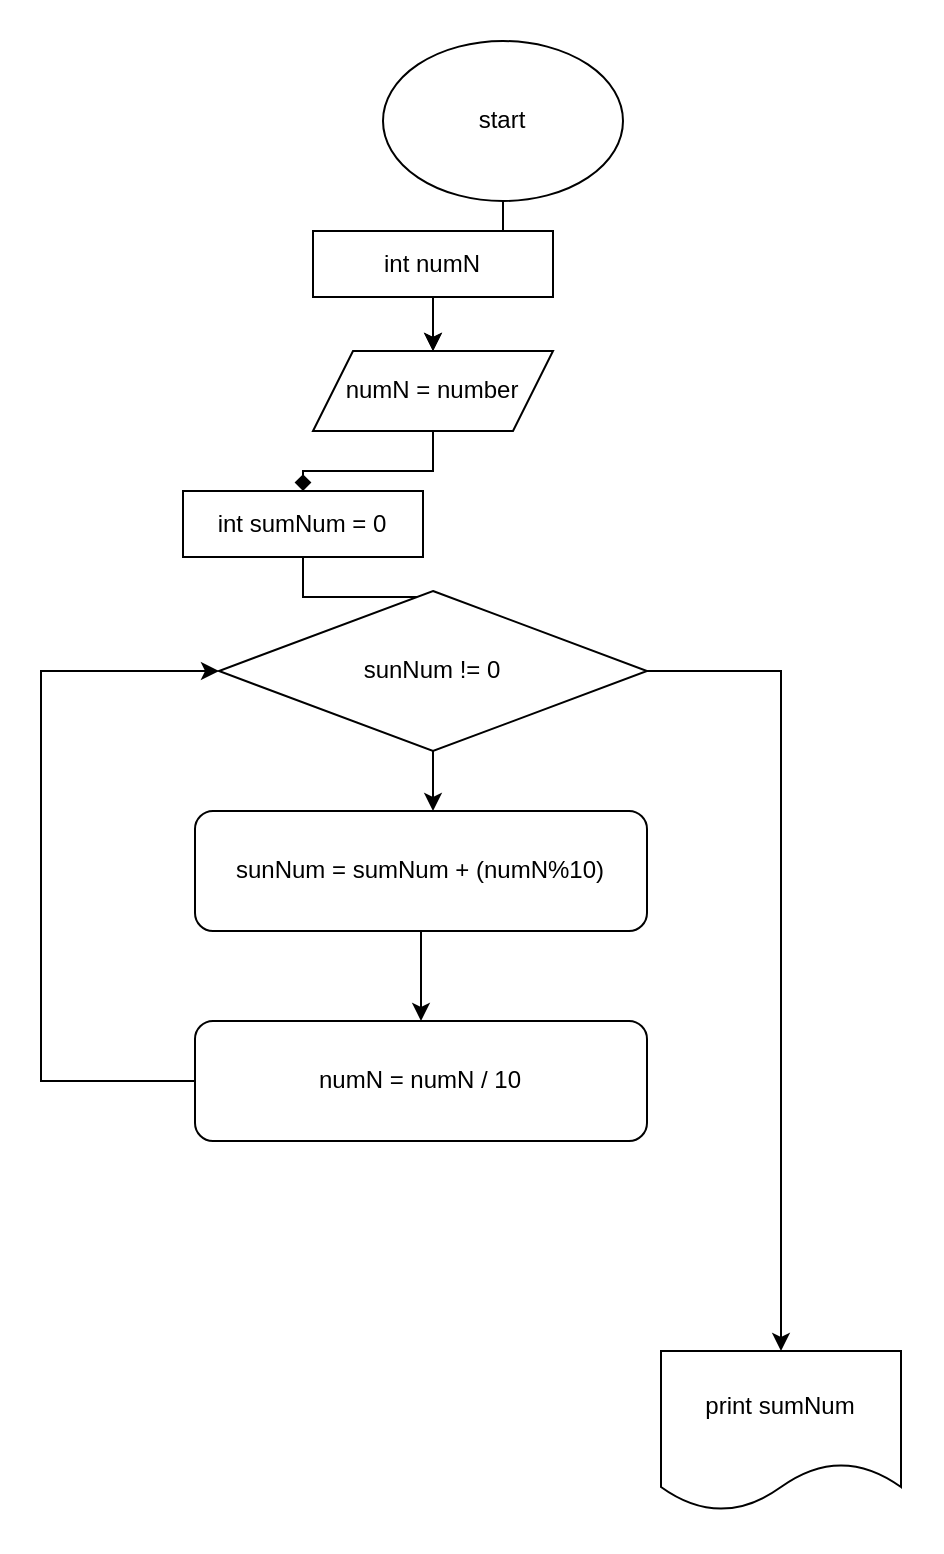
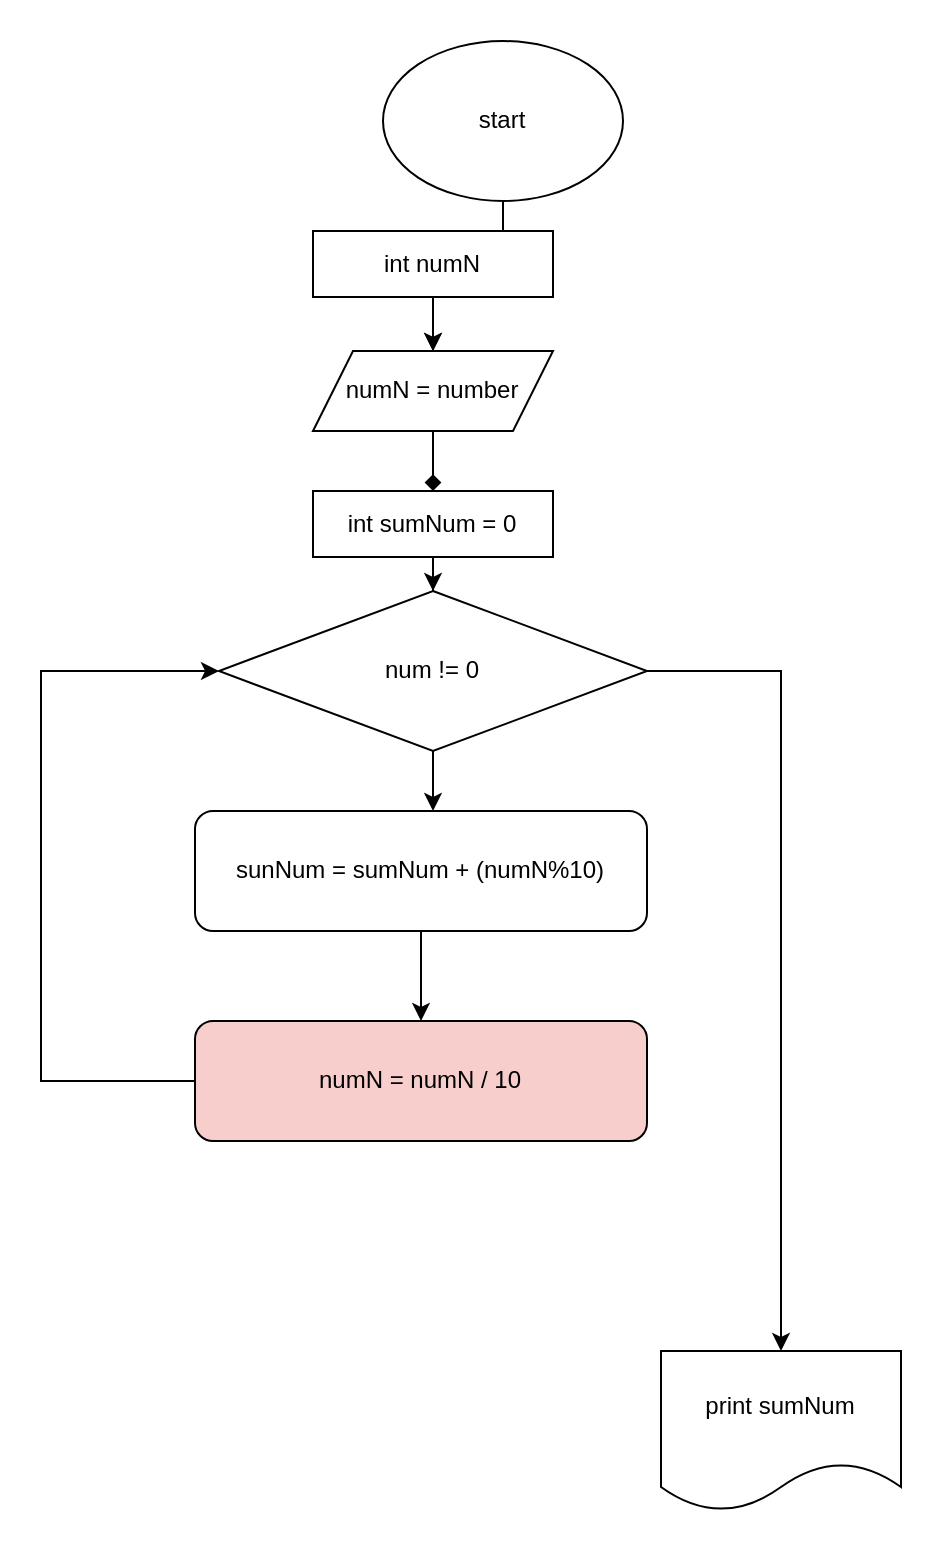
node "int sumNum = 0": moved (303, 524) -> (433, 524)
node "sunNum != 0": label "sunNum != 0" -> "num != 0"
node "numN = numN / 10": fillcolor #ffffff -> #f8cecc
